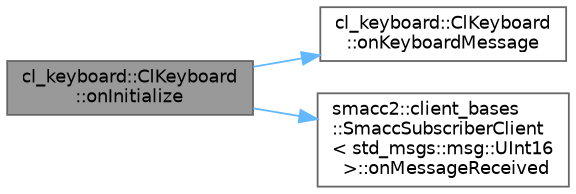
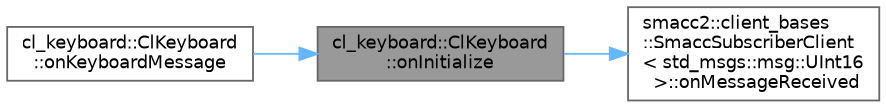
edge "cl_keyboard::ClKeyboard ::onInitialize" -> "cl_keyboard::ClKeyboard ::onKeyboardMessage": reversed
